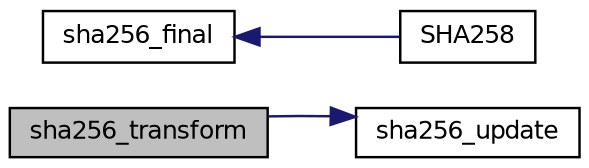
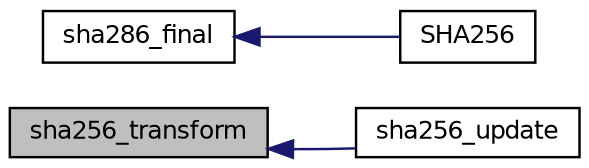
node "sha256_final": label "sha256_final" -> "sha286_final"
node "SHA258": label "SHA258" -> "SHA256"
edge "sha256_transform" -> "sha256_update": reversed
